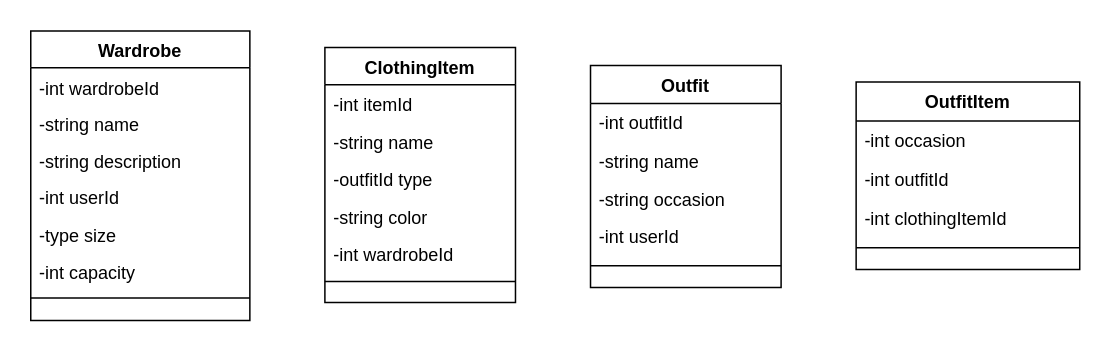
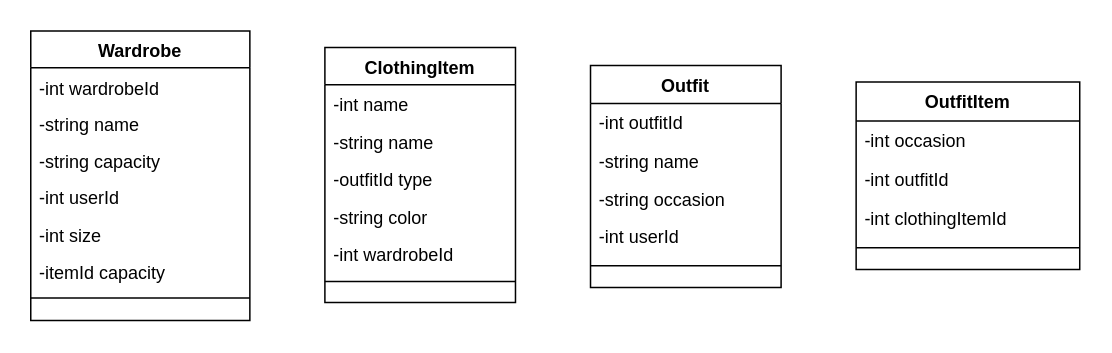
node "-int itemId": label "-int itemId" -> "-int name"
node "-string description": label "-string description" -> "-string capacity"
node "-type size": label "-type size" -> "-int size"
node "-int capacity": label "-int capacity" -> "-itemId capacity"
